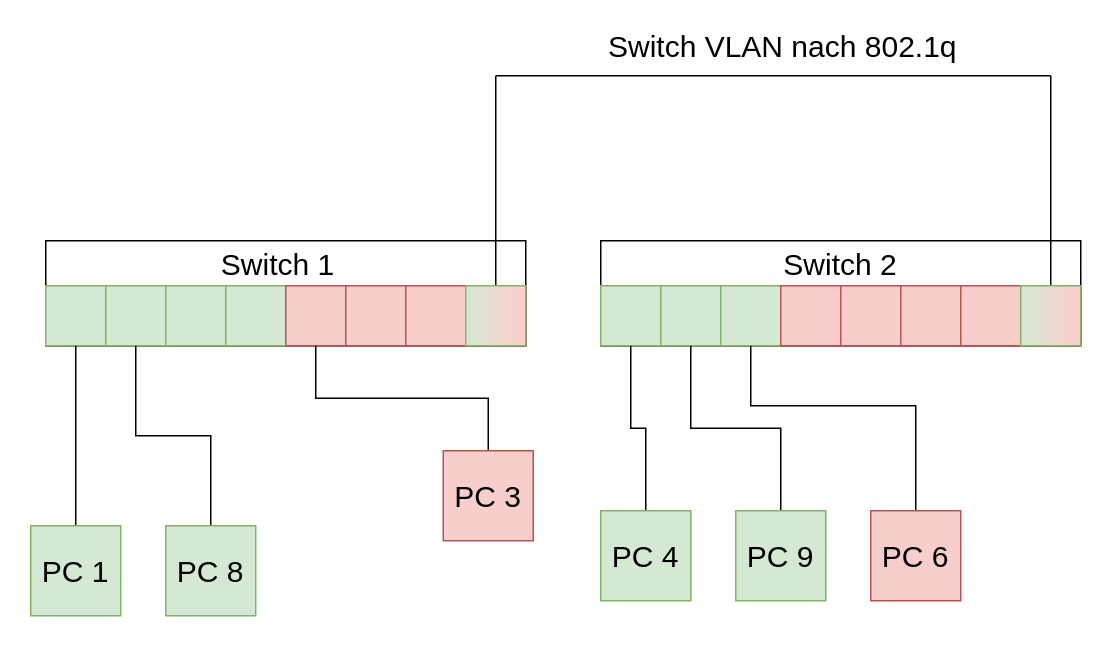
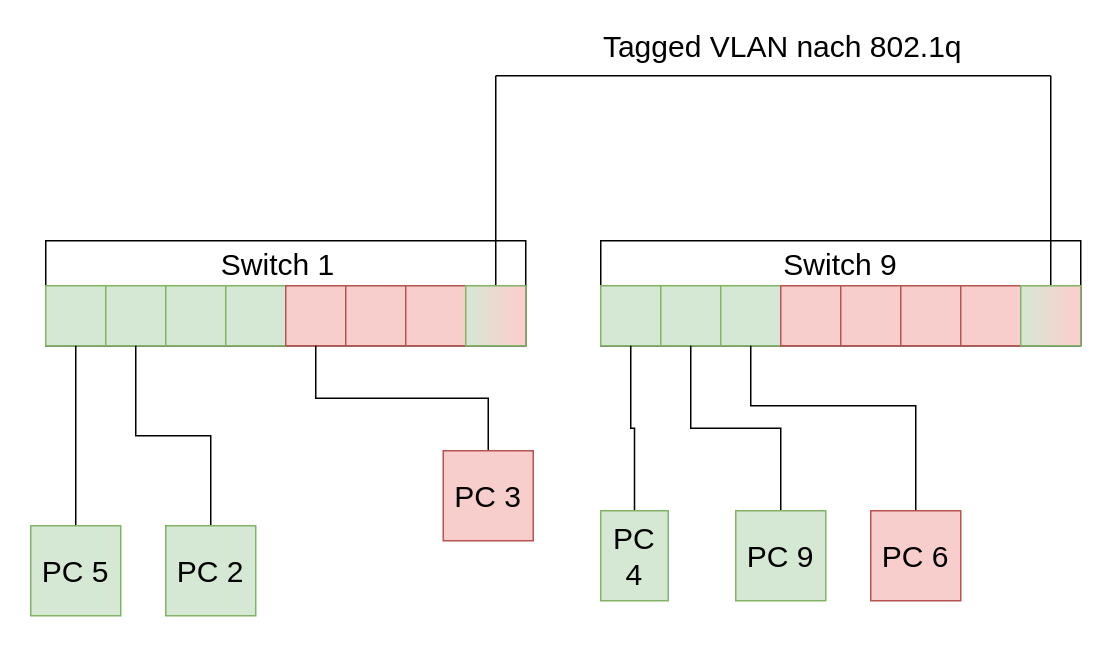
node "Switch VLAN nach 802.1q": label "Switch VLAN nach 802.1q" -> "Tagged VLAN nach 802.1q"
node "Switch 2": label "Switch 2" -> "Switch 9"
node "PC 4": size 90x90 -> 68x90
node "PC 1": label "PC 1" -> "PC 5"
node "PC 8": label "PC 8" -> "PC 2"
